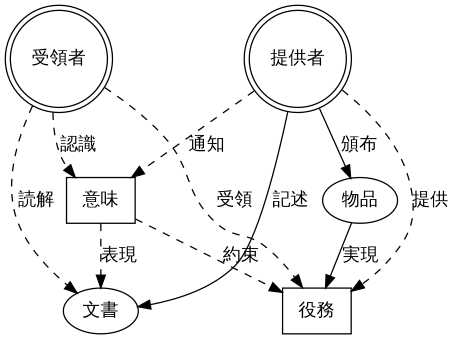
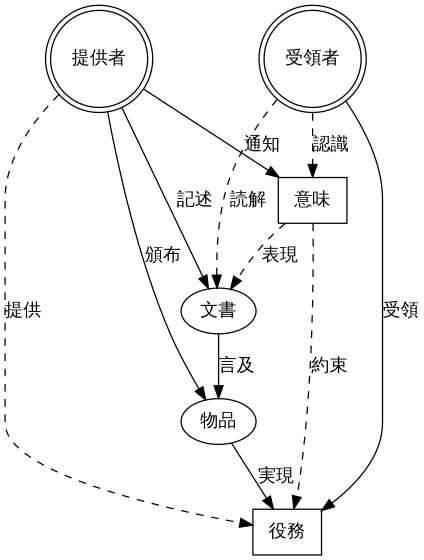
edge "提供者" -> "意味": style dashed -> solid
edge "受領者" -> "役務": style dashed -> solid
edge "文書" -> "物品": added, label "言及"
